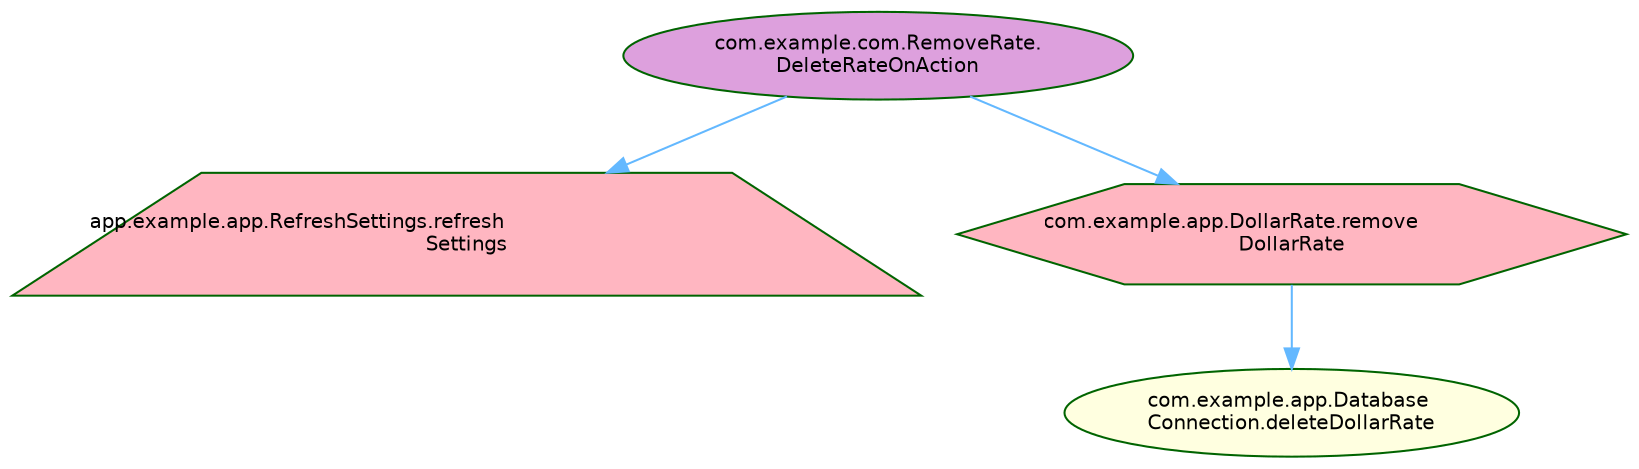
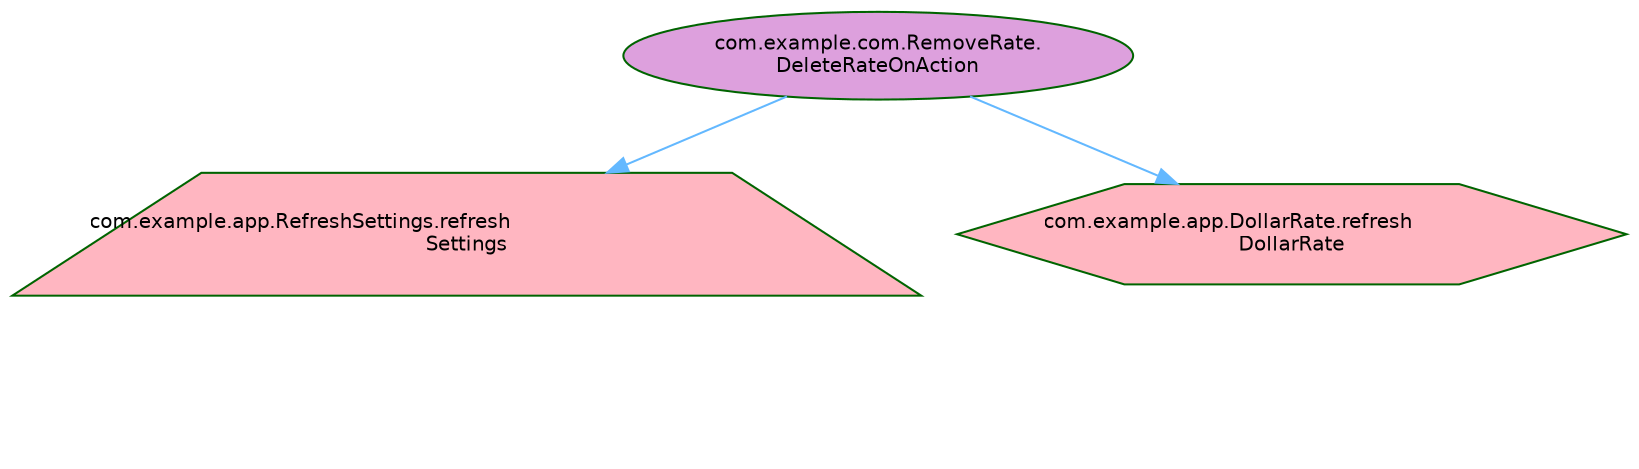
node "app.example.app.RefreshSettings.refresh Settings": label "app.example.app.RefreshSettings.refresh Settings" -> "com.example.app.RefreshSettings.refresh Settings"
node "com.example.app.DollarRate.remove DollarRate": label "com.example.app.DollarRate.remove DollarRate" -> "com.example.app.DollarRate.refresh DollarRate"
node "com.example.app.Database Connection.deleteDollarRate": removed
